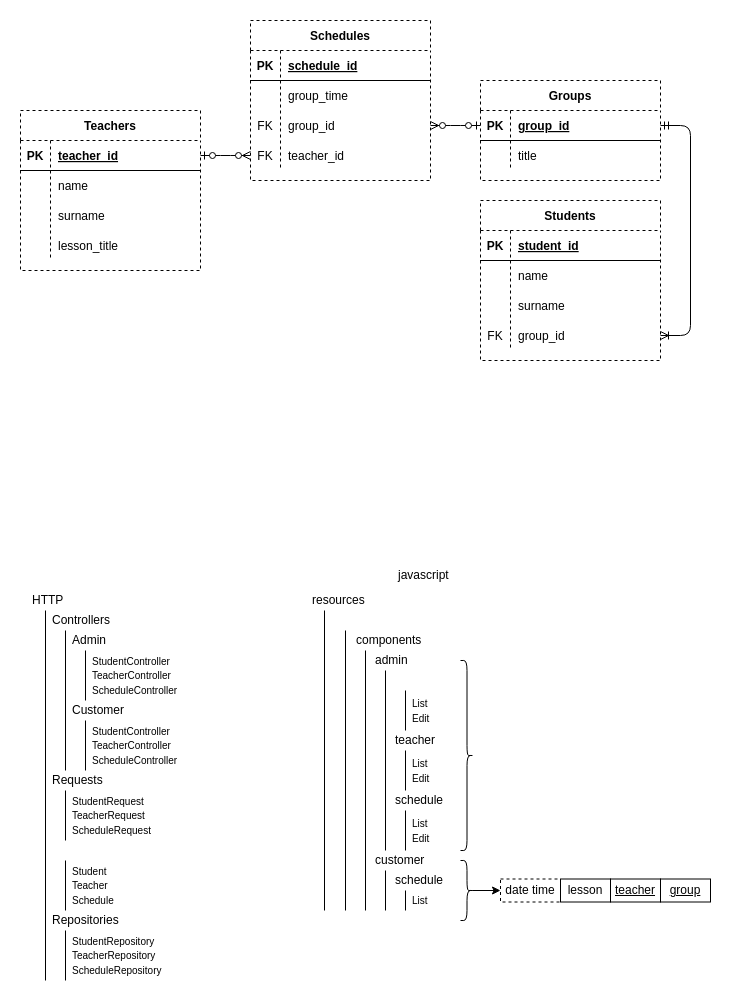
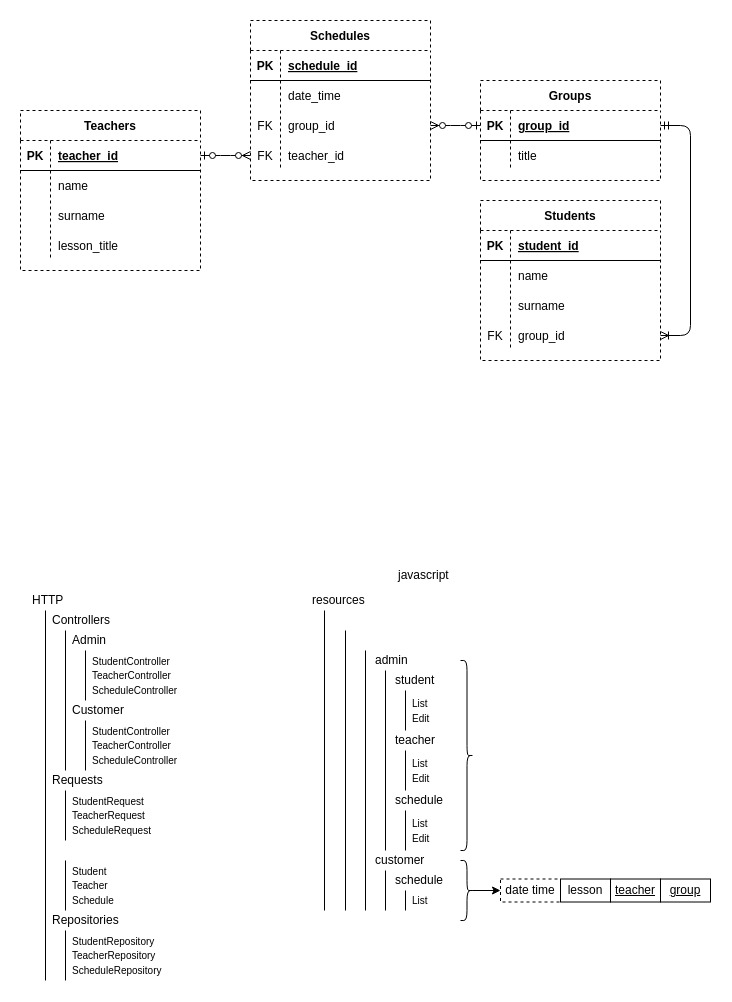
node "group_time": label "group_time" -> "date_time"
node "components": removed
node "student": added
